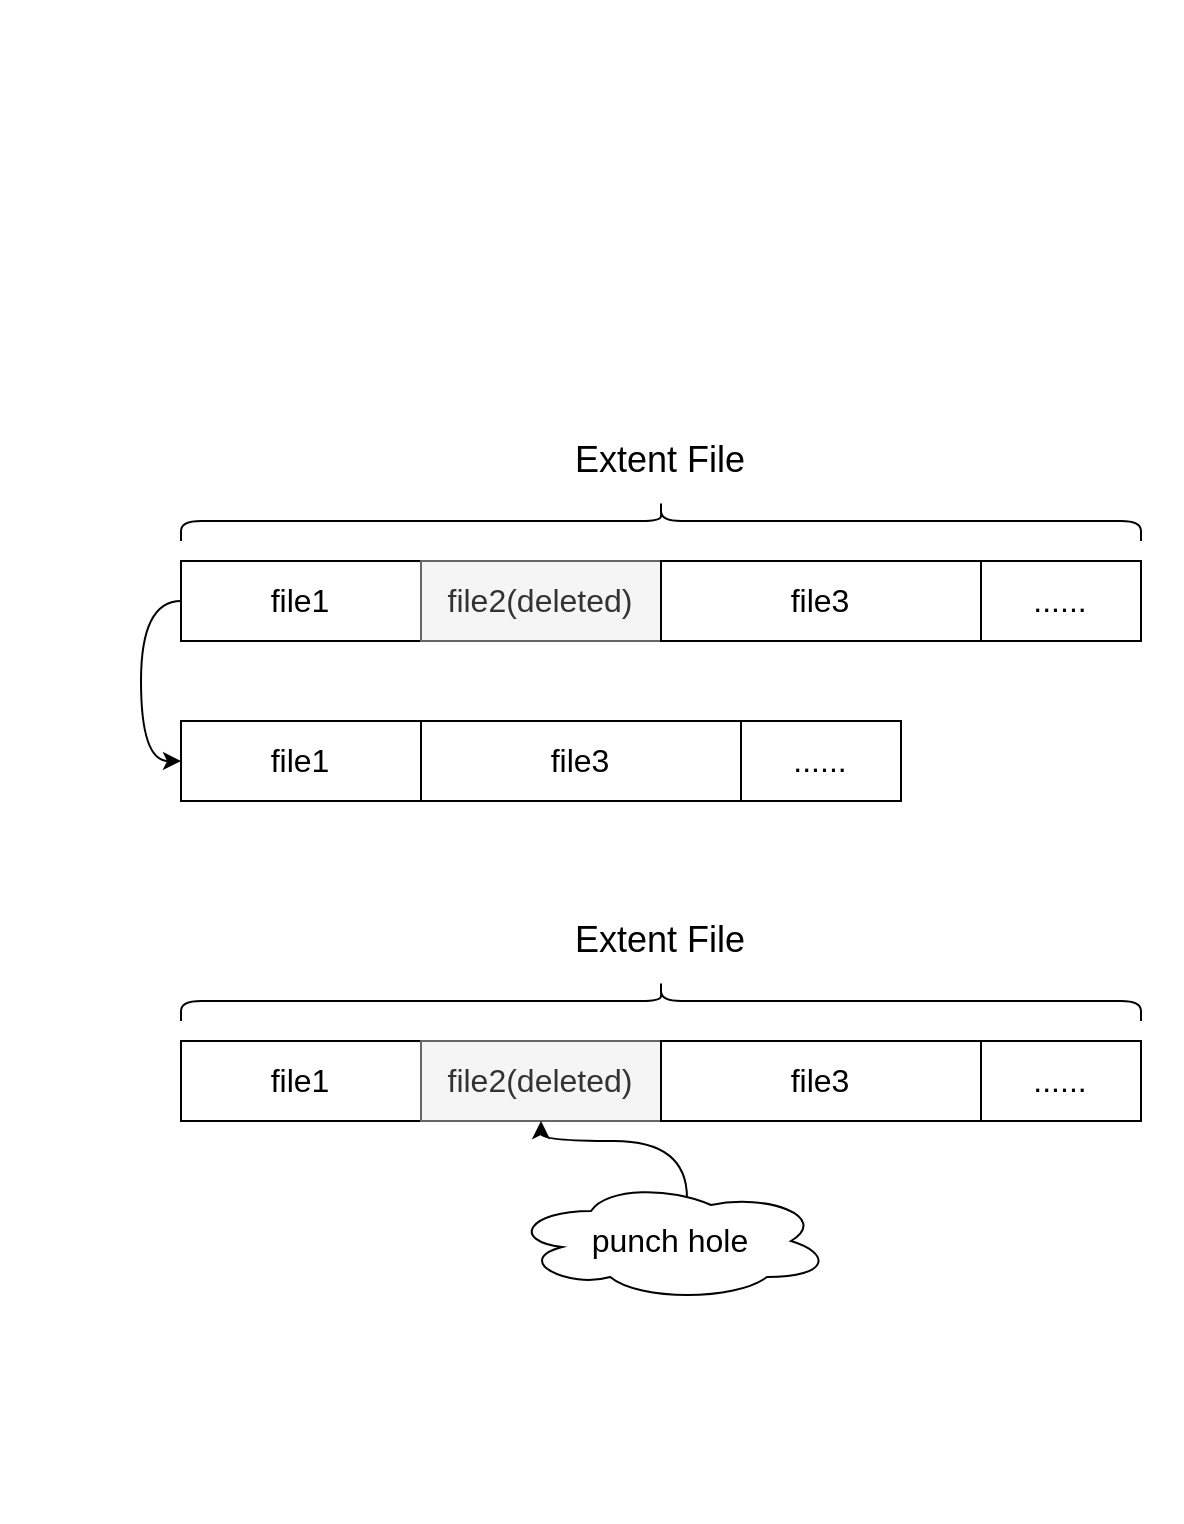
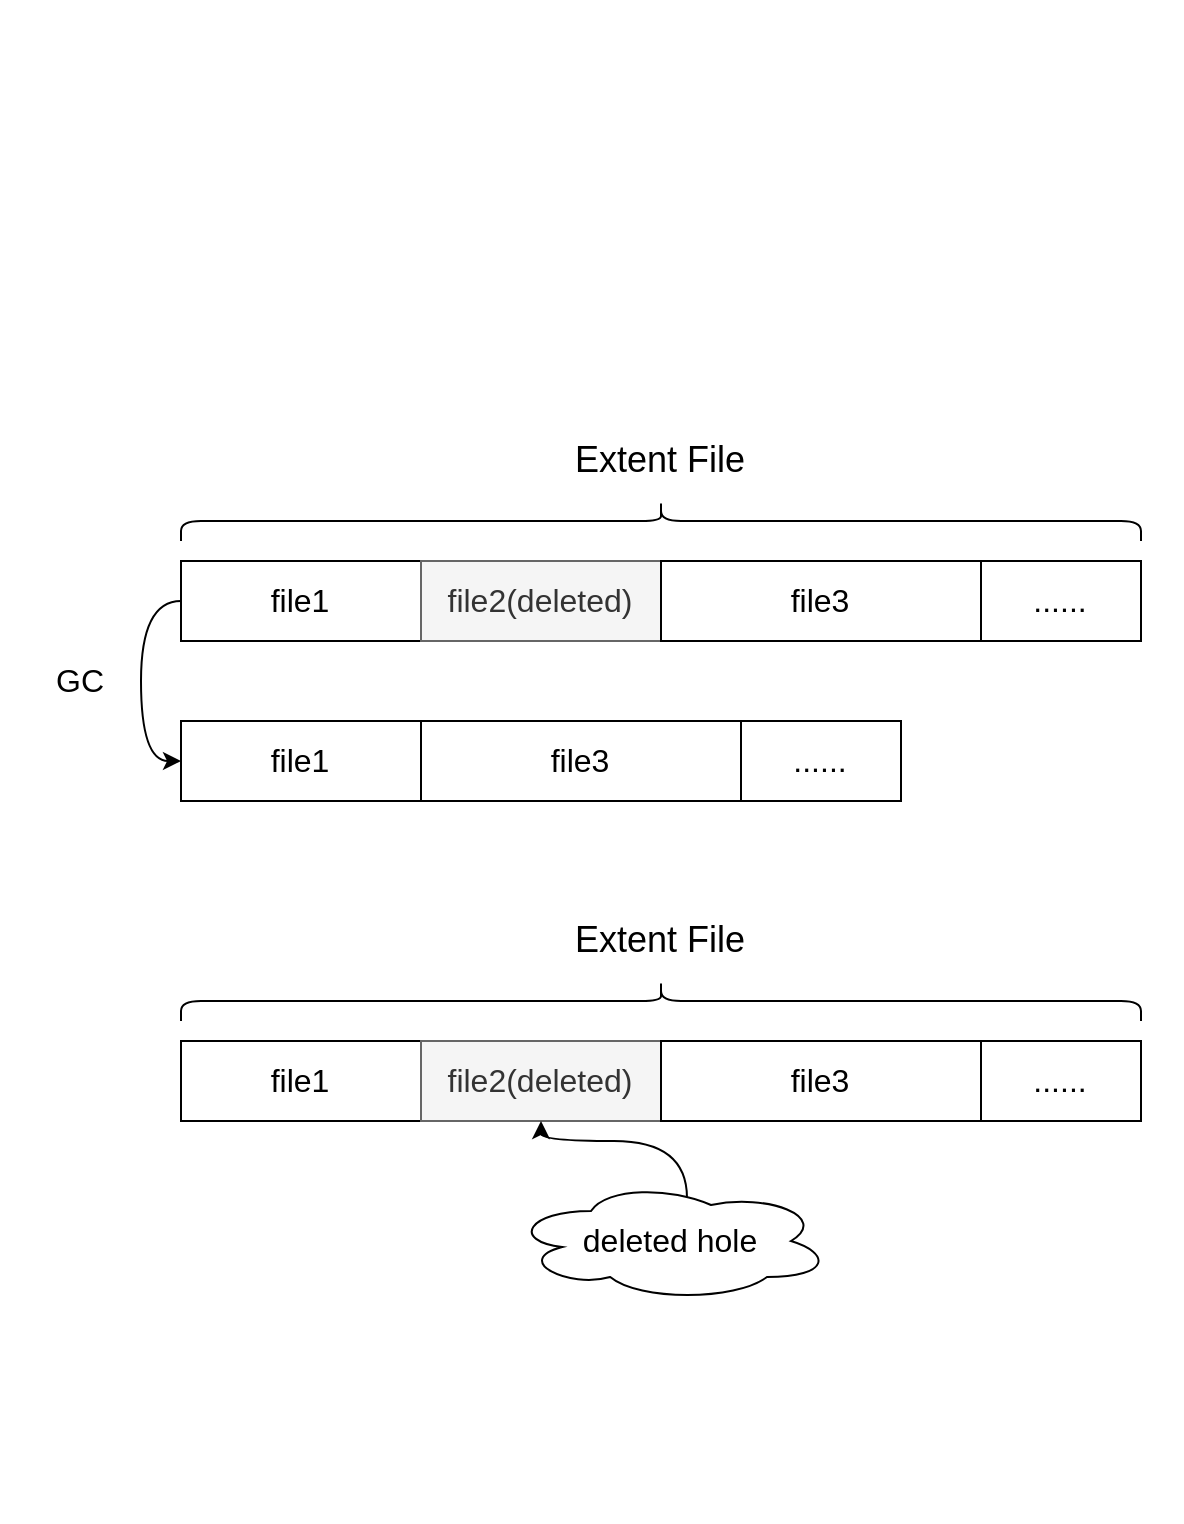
node "GC": added
node "punch hole": label "punch hole" -> "deleted hole"
